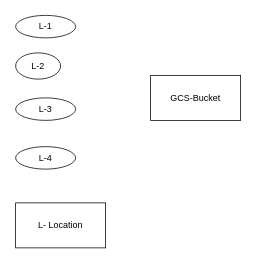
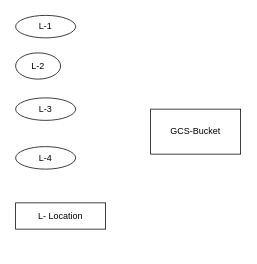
node "GCS-Bucket": moved (195, 98) -> (195, 132)
node "L- Location": size 90x45 -> 90x26
